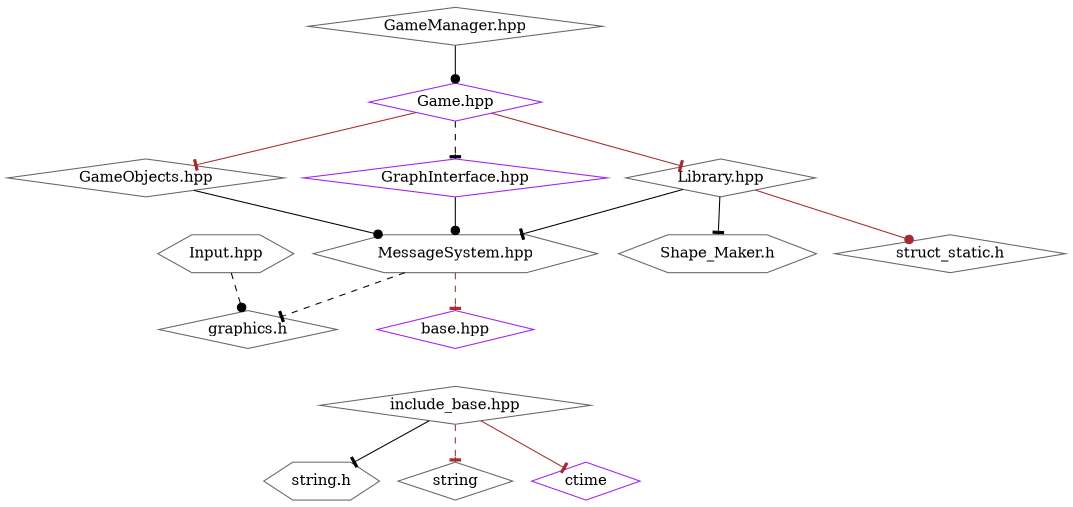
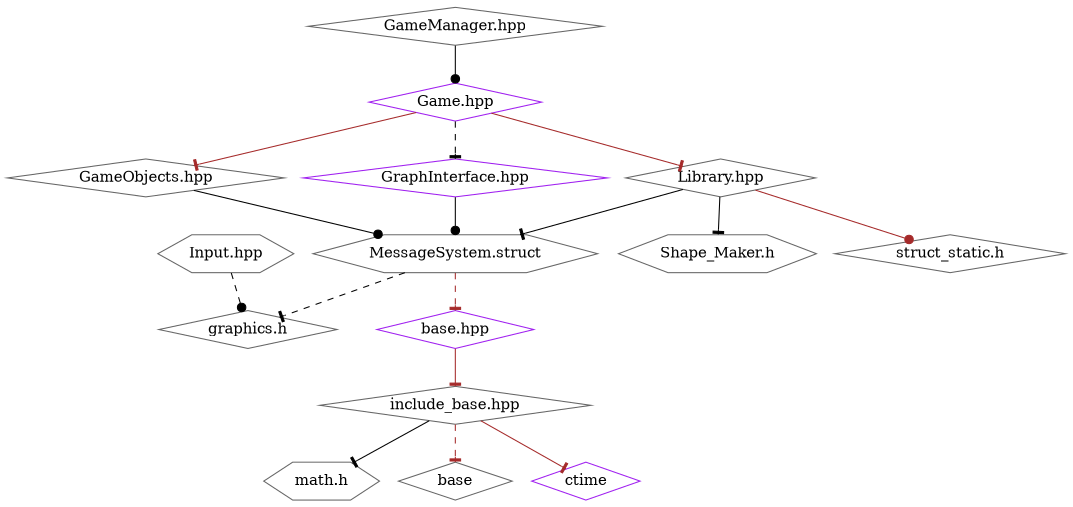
node "MessageSystem.hpp": label "MessageSystem.hpp" -> "MessageSystem.struct"
edge "base.hpp" -> "include_base.hpp": added
node "string.h": label "string.h" -> "math.h"
node "string": label "string" -> "base"
